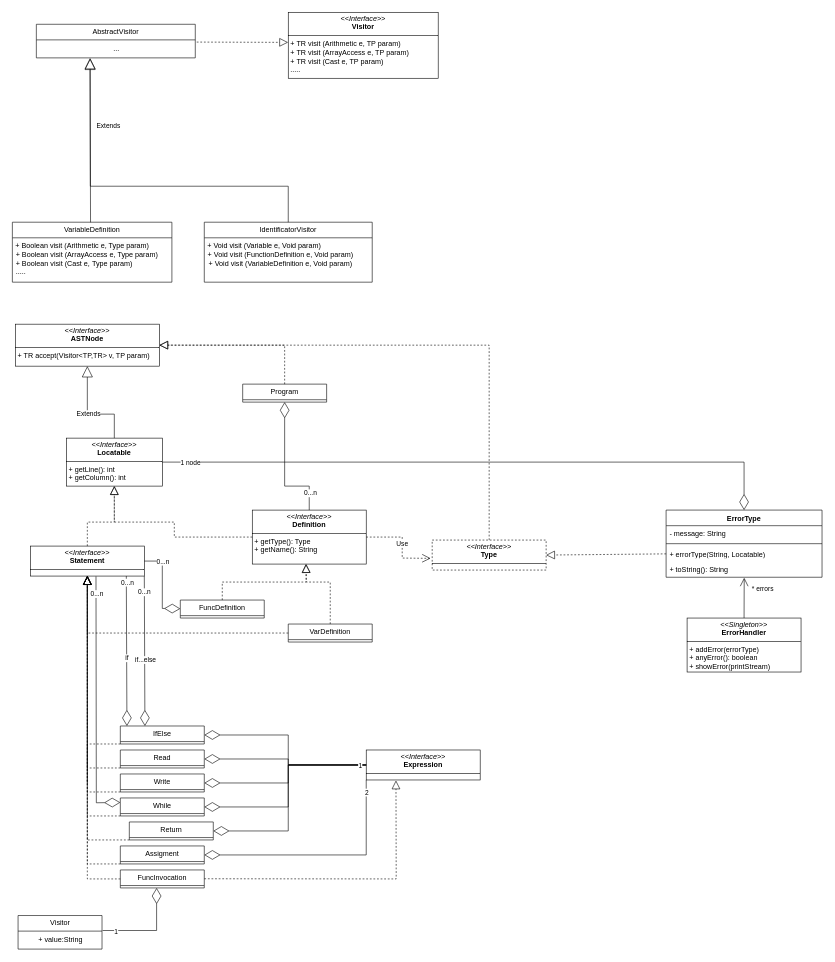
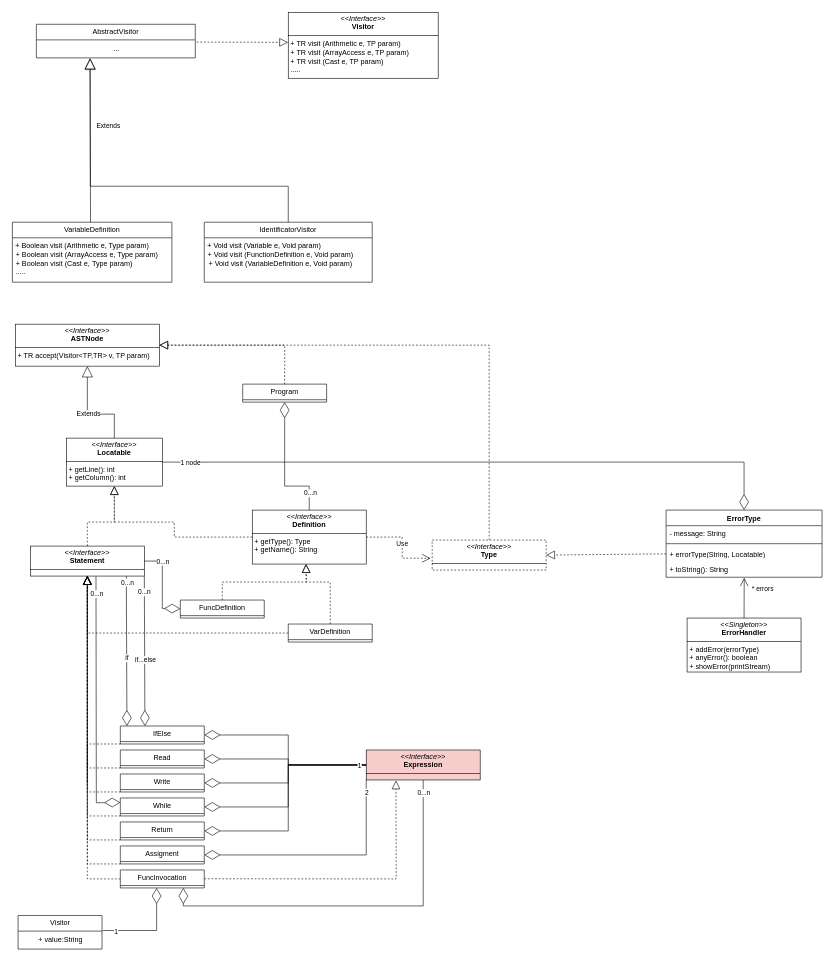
node "<<Interface>> Expression": fillcolor #ffffff -> #f8cecc
node "Return": moved (171, 831) -> (162, 831)
edge "<<Interface>> Expression" -> "FuncInvocation": added, label "0...n"
